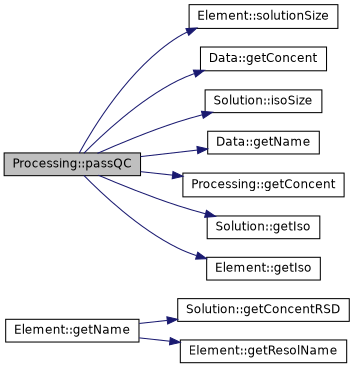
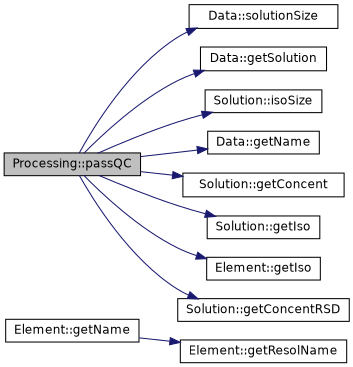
node "Element::solutionSize": label "Element::solutionSize" -> "Data::solutionSize"
node "Data::getConcent": label "Data::getConcent" -> "Data::getSolution"
node "Processing::getConcent": label "Processing::getConcent" -> "Solution::getConcent"
edge "Element::getName" -> "Solution::getConcentRSD": now "Processing::passQC" -> "Solution::getConcentRSD"
